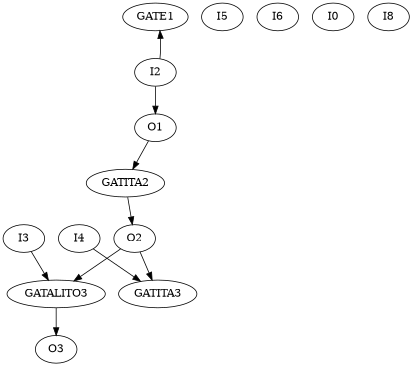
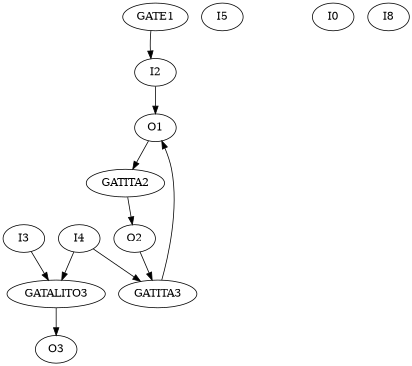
node "I6": removed
edge "I2" -> "GATE1": reversed
edge "GATITA3" -> "O1": added
edge "O2" -> "GATALITO3": now "I4" -> "GATALITO3"
